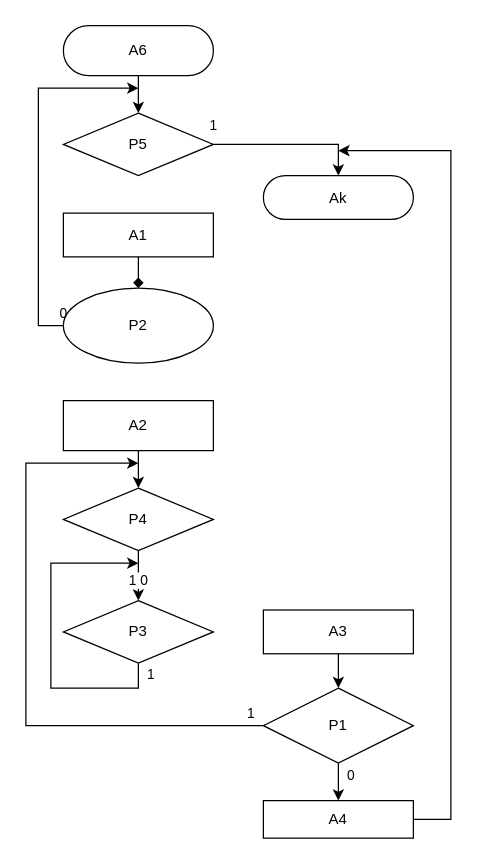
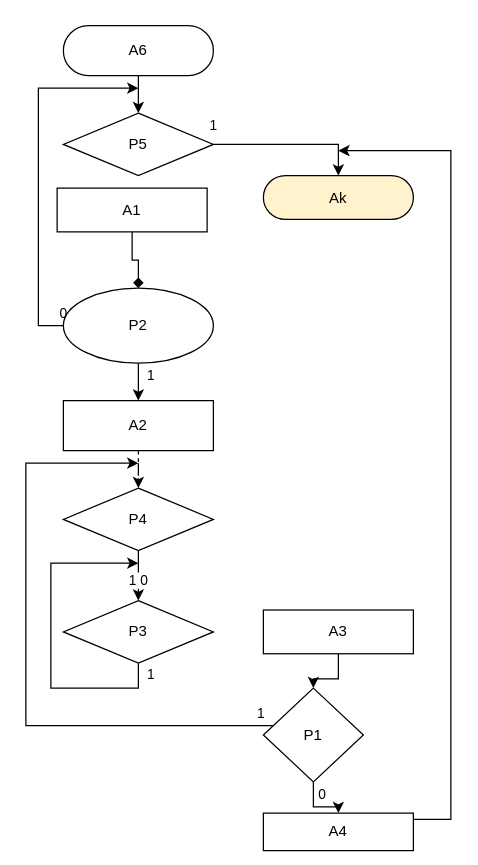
node "Ak": fillcolor #ffffff -> #fff2cc
node "A1": moved (138, 235) -> (132, 210)
edge "P2" -> "A2": added, label "1"
edge "A2" -> "P4": style solid -> dashed
node "P1": size 150x75 -> 100x94
node "A4": moved (338, 819) -> (338, 832)
